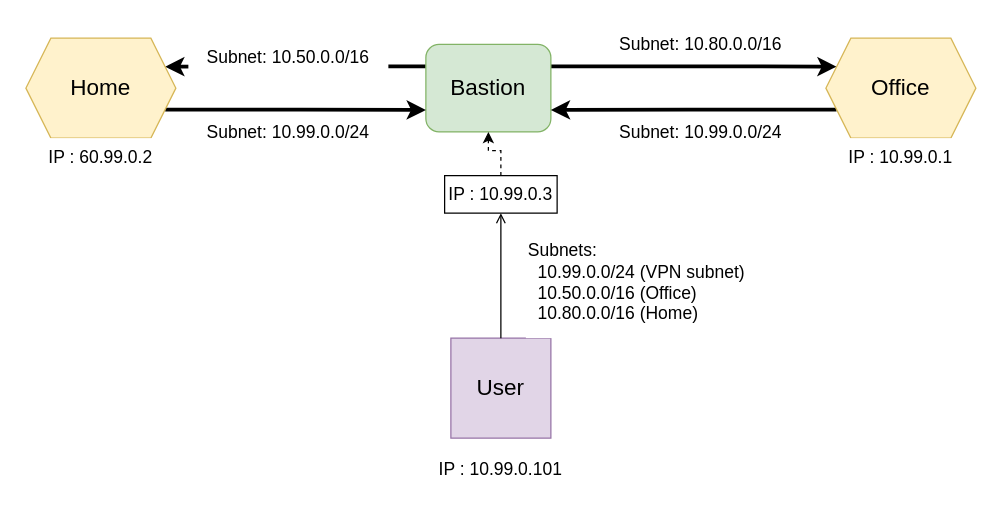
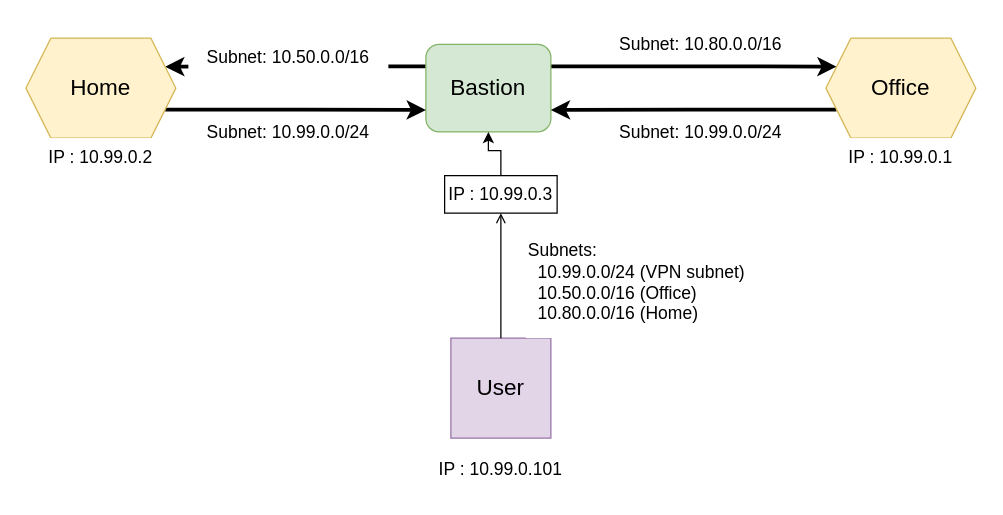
edge "IP : 10.99.0.3" -> "Bastion": style dashed -> solid
node "IP : 60.99.0.2": label "IP : 60.99.0.2" -> "IP : 10.99.0.2"
